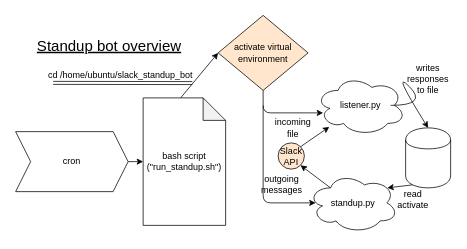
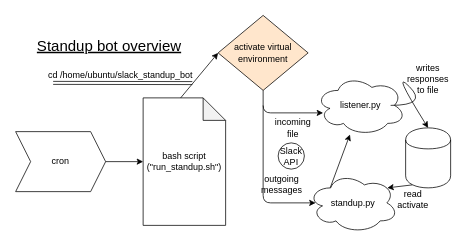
edge "Slack API" -> "listener.py": removed
node "Slack API": fillcolor #ffe6cc -> #ffffff
node "cron": size 113x60 -> 90x60
edge "standup.py" -> "Slack API": now "standup.py" -> "listener.py"
